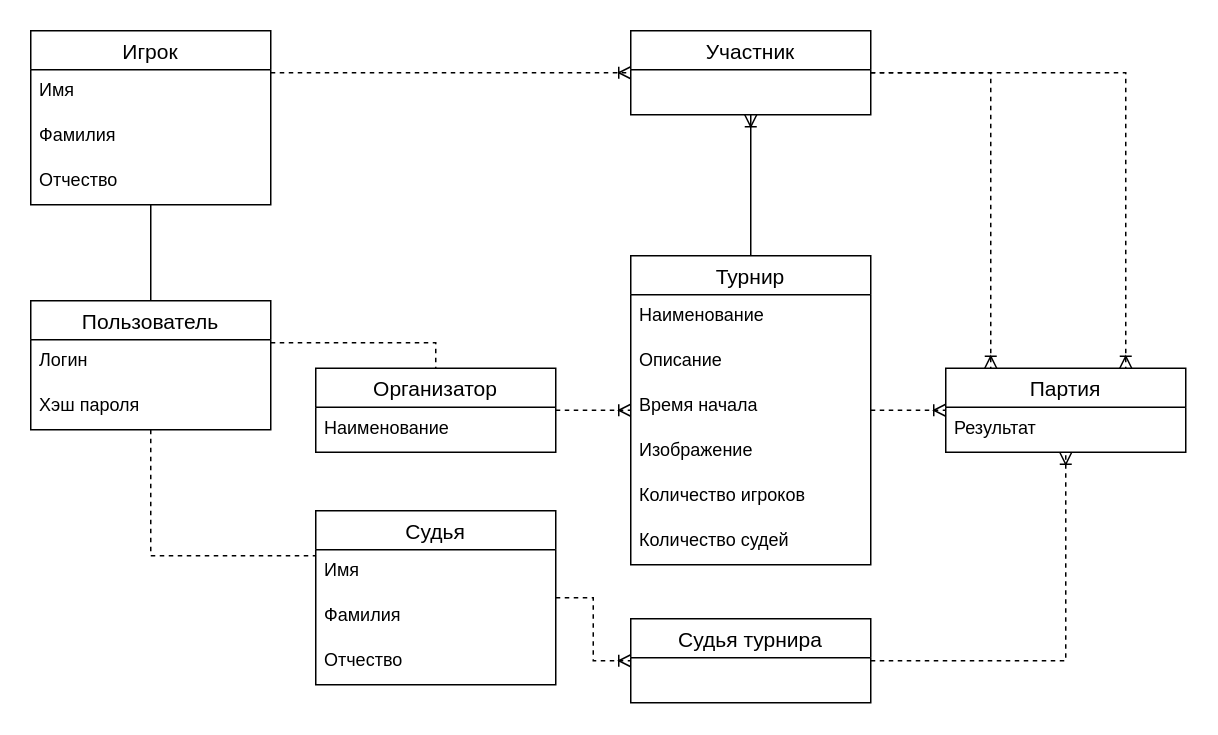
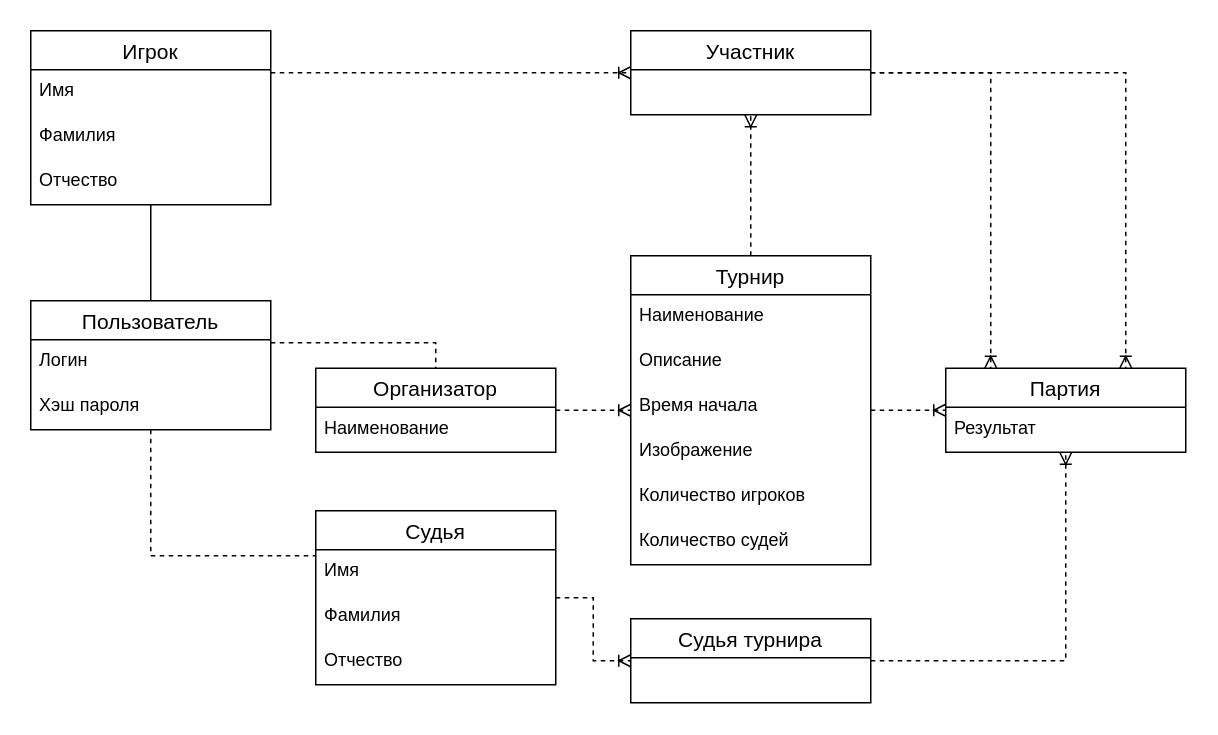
edge "Турнир" -> "Участник": style solid -> dashed
